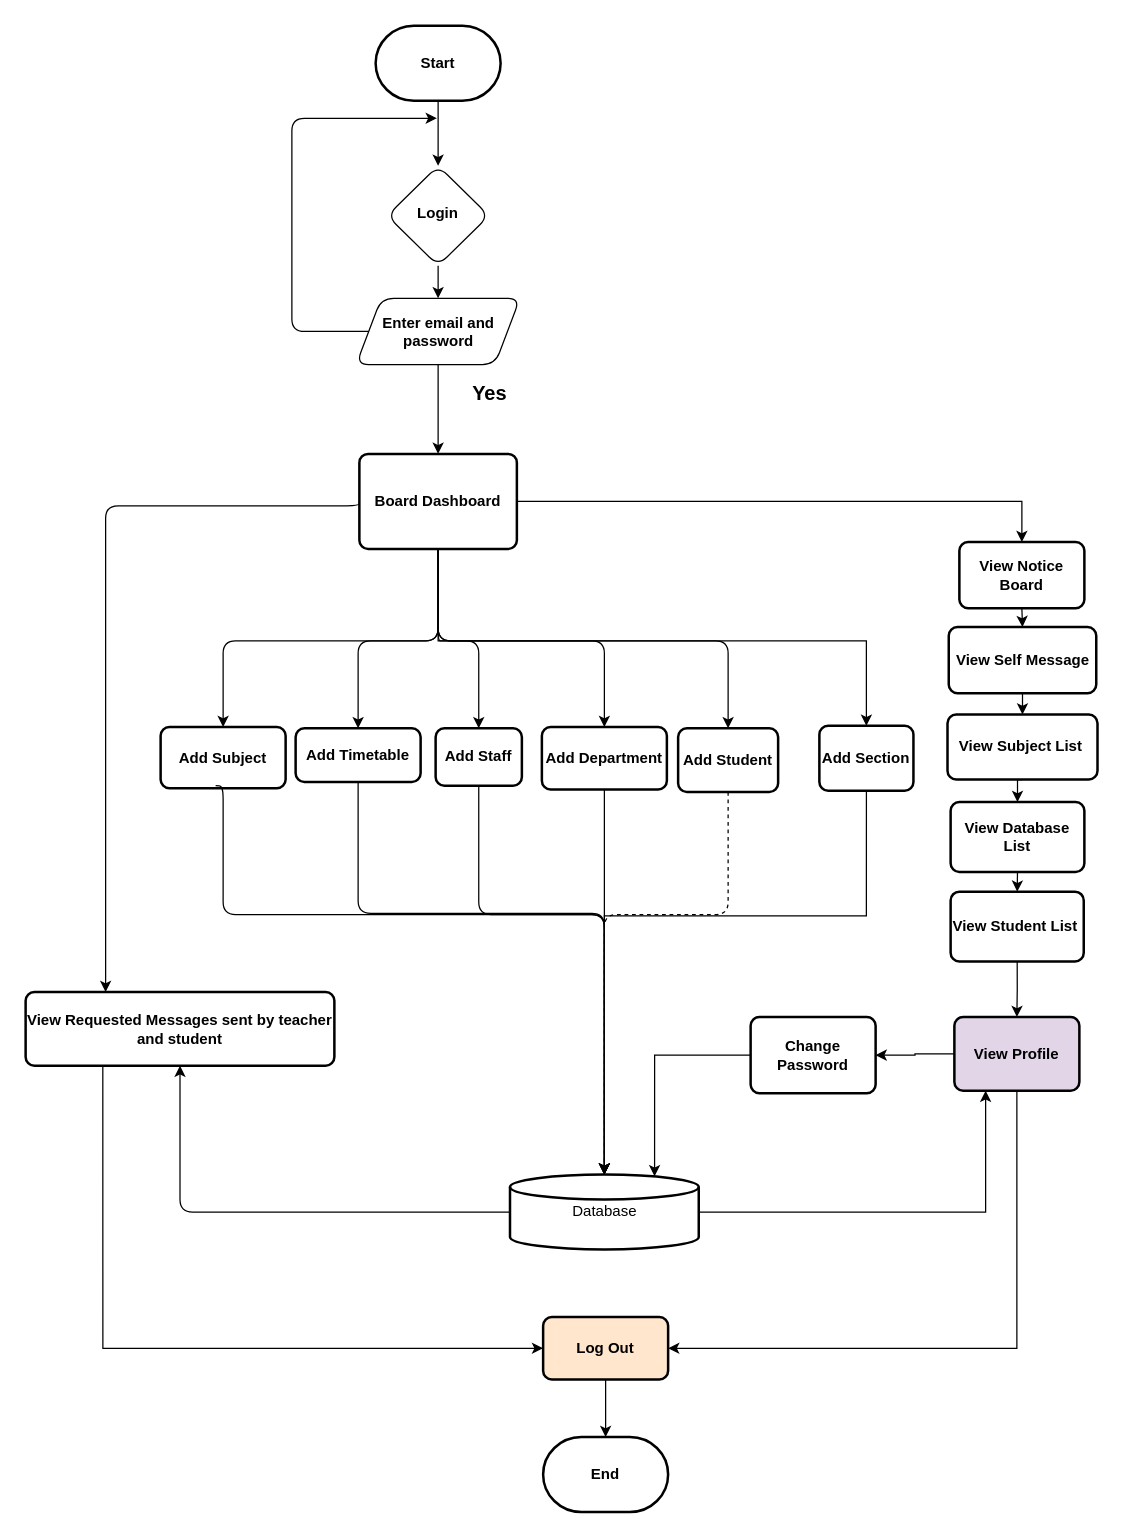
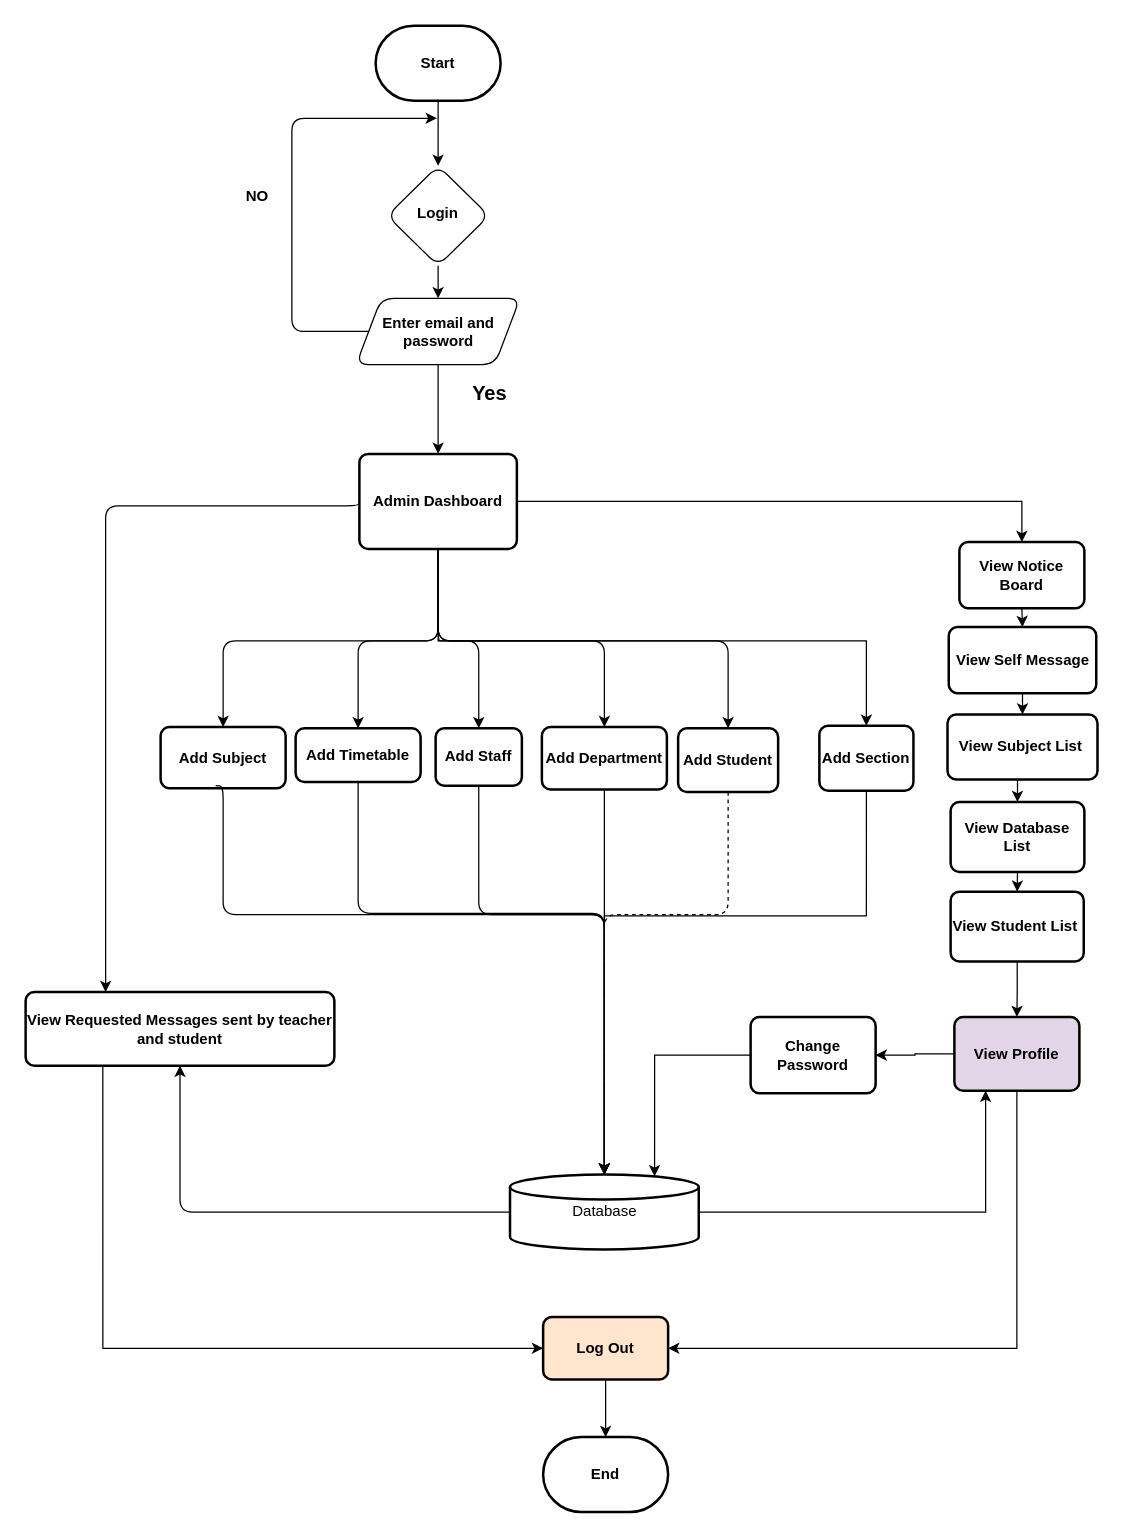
node "NO": added
node "Board Dashboard": label "Board Dashboard" -> "Admin Dashboard"
